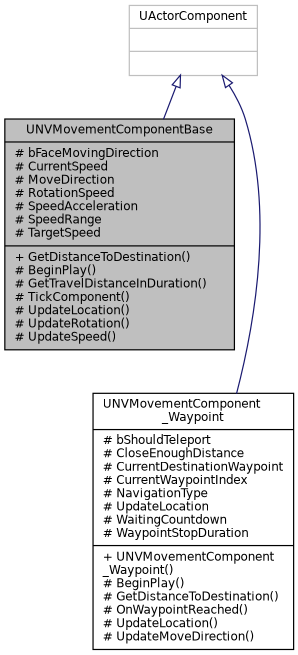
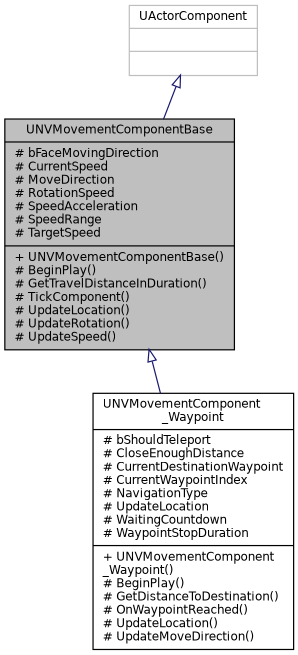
edge "UNVMovementComponent" -> "UActorComponent": now "UNVMovementComponent" -> "UNVMovementComponentBase"
node "UNVMovementComponentBase": text "+ GetDistanceToDestination()" -> "+ UNVMovementComponentBase()"
